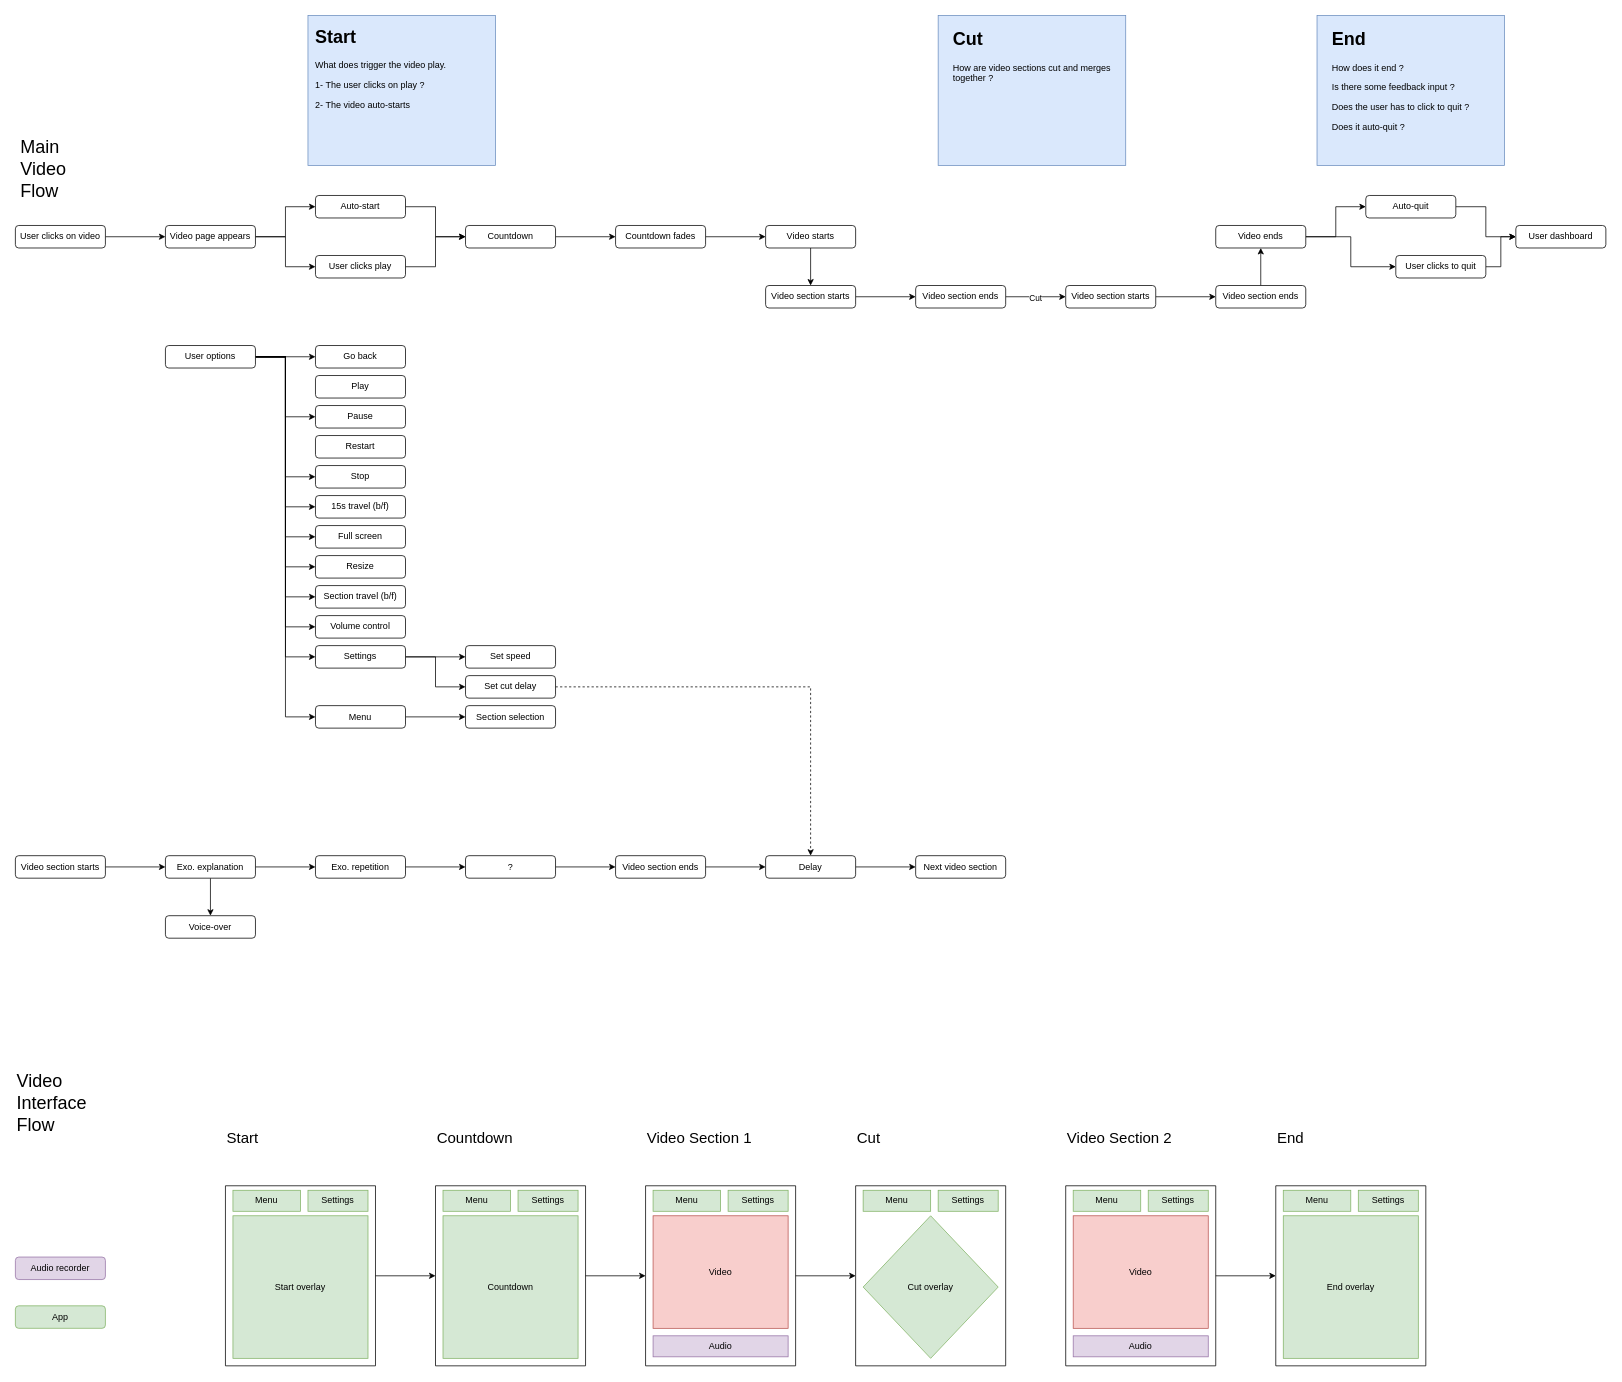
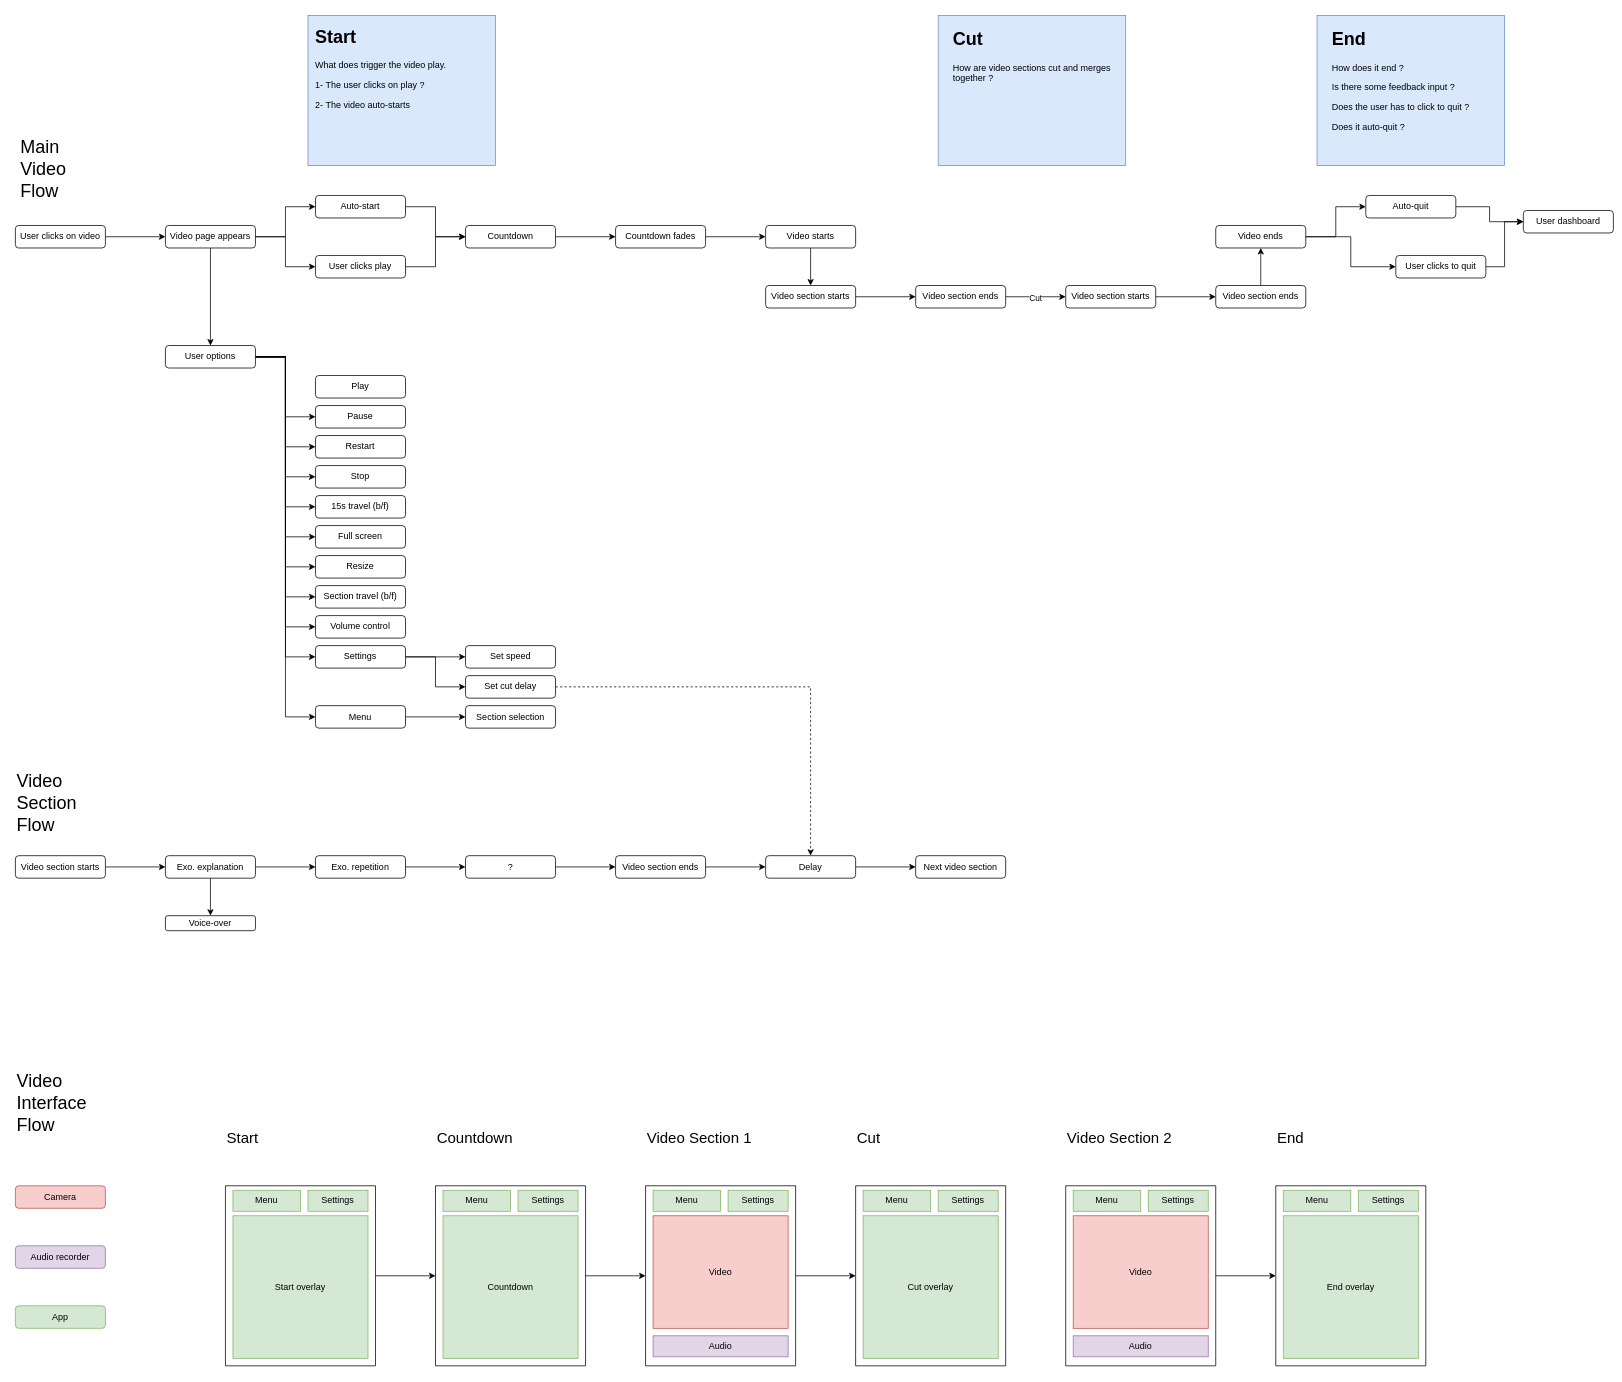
node "User dashboard": moved (1560, 237) -> (1568, 222)
edge "Video page appears" -> "User options": added
edge "User options" -> "Go back": removed
node "Go back": removed
edge "User options" -> "Restart": added
node "Video Section Flow": added
node "Voice-over": size 90x23 -> 90x15
node "Camera": added
node "Audio recorder": moved (60, 1268) -> (60, 1257)
node "Cut overlay": shape diamond -> rectangle
